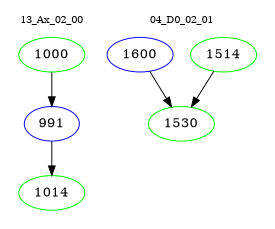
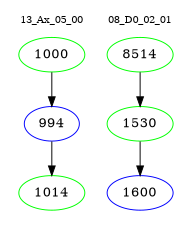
cluster "13_Ax_02_00": label "13_Ax_02_00" -> "13_Ax_05_00"
cluster "04_D0_02_01": label "04_D0_02_01" -> "08_D0_02_01"
node "1514": label "1514" -> "8514"
edge "1600" -> "1530": reversed
node "991": label "991" -> "994"
